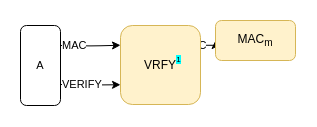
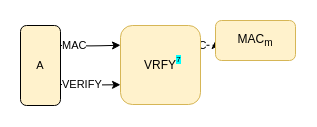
edge "VRFY" -> "MACm": style solid -> dashed
node "1": label "1" -> "7"
node "A": fillcolor #ffffff -> #fff2cc
